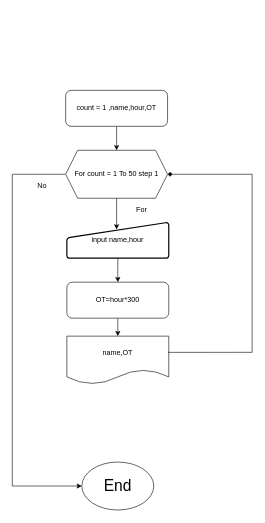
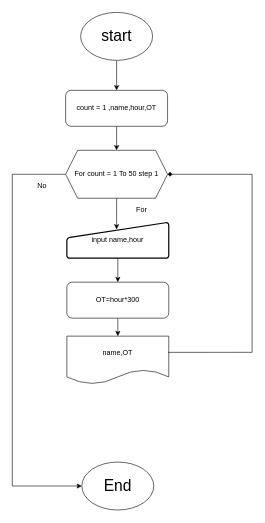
node "start": added
edge "start" -> "count = 1 ,name,hour,OT": added
